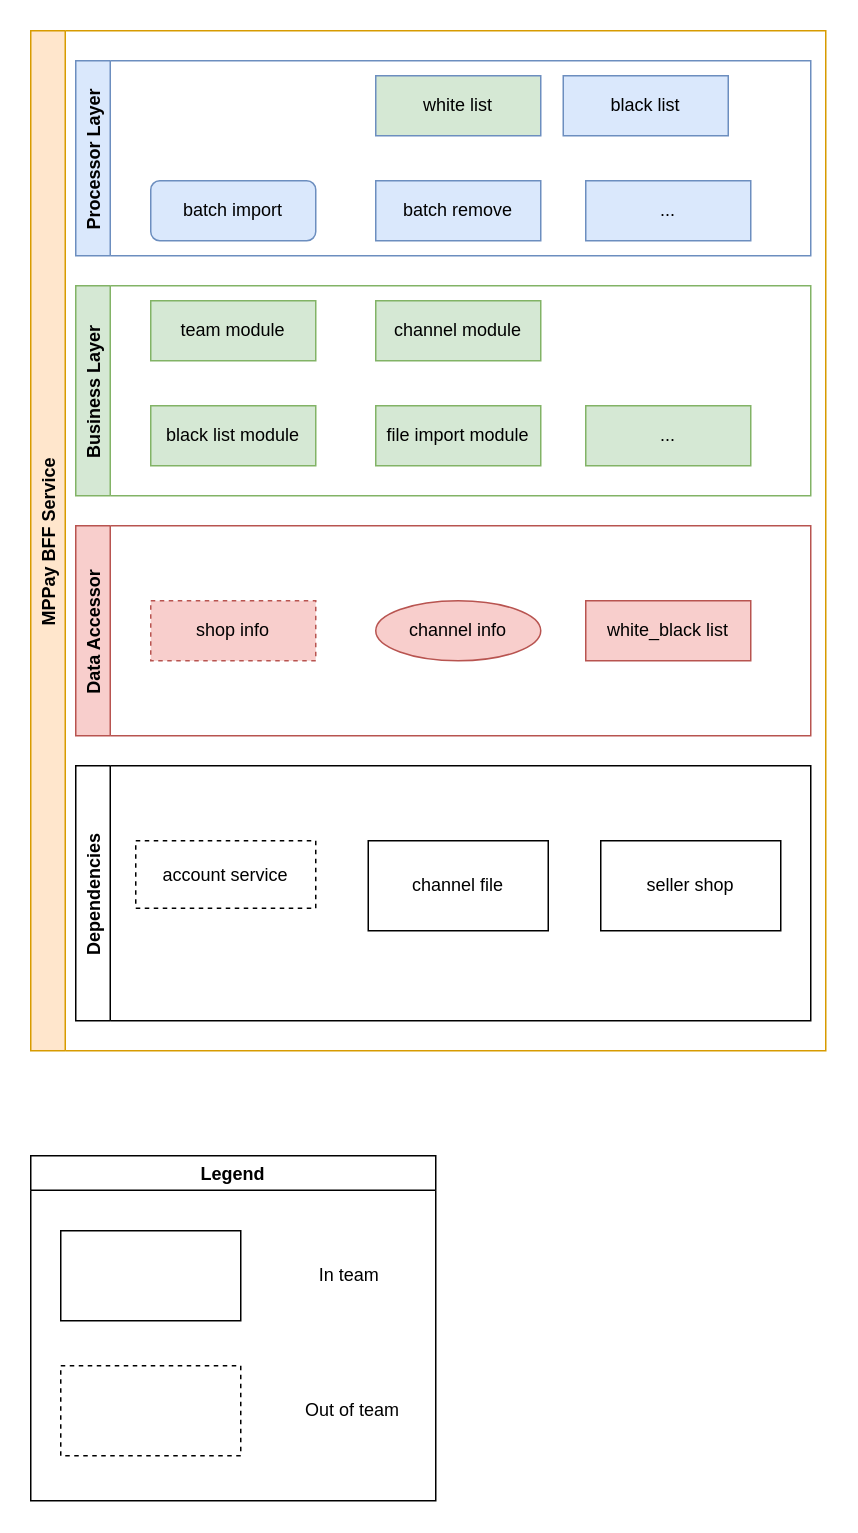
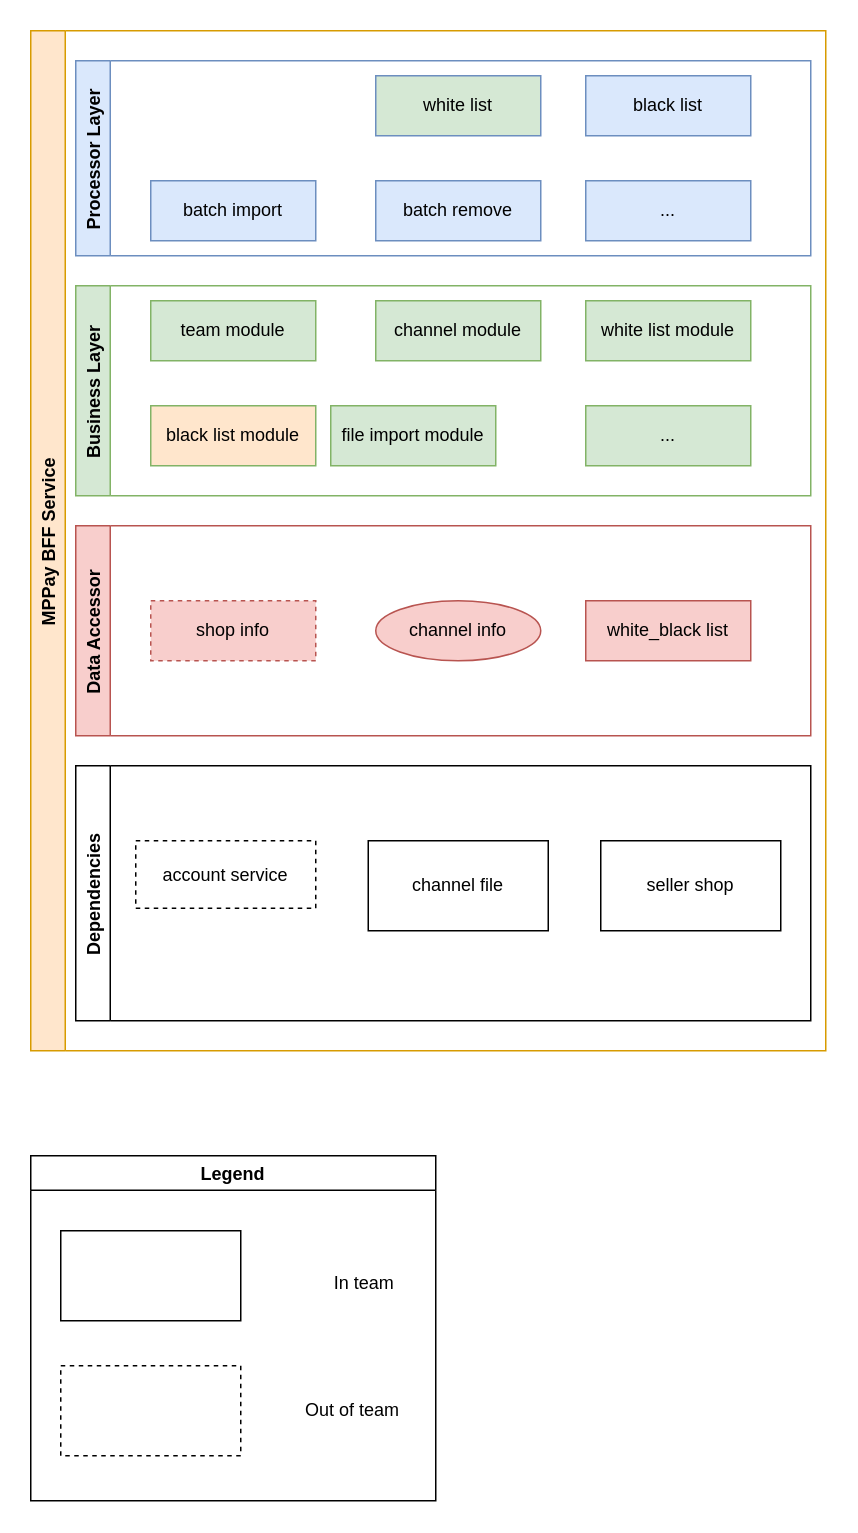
node "black list": moved (646, 106) -> (668, 106)
node "batch import": shape rounded rectangle -> rectangle
node "white list module": added
node "black list module": fillcolor #d5e8d4 -> #ffe6cc
node "file import module": moved (458, 436) -> (413, 436)
node "In team": moved (350, 1276) -> (365, 1283)
